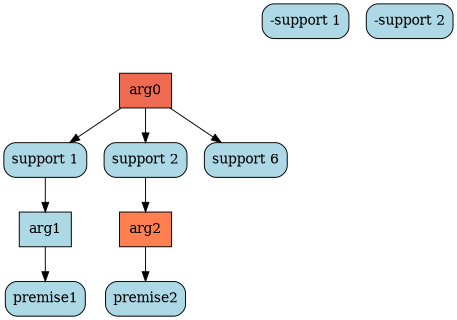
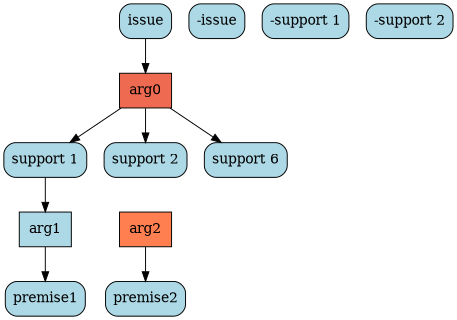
node "issue": added
node "-issue": added
edge "support 2" -> "arg2": removed
